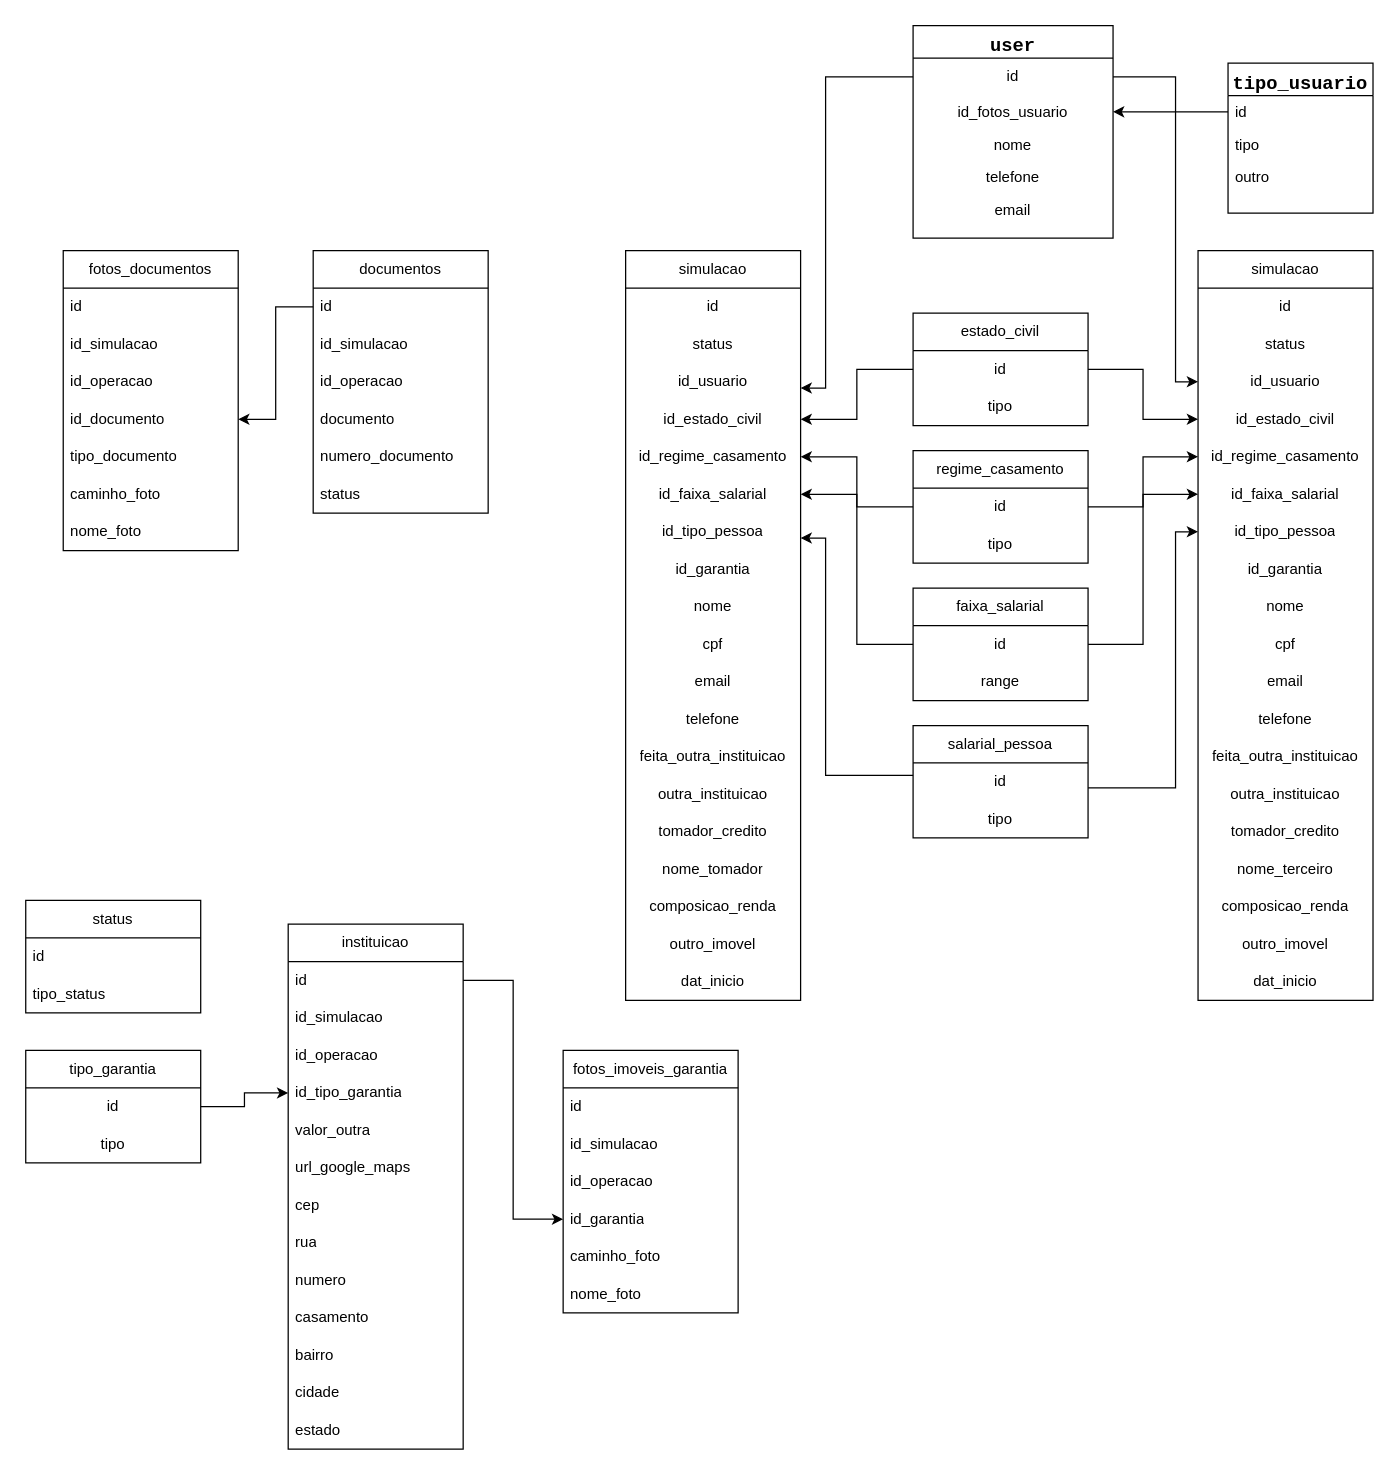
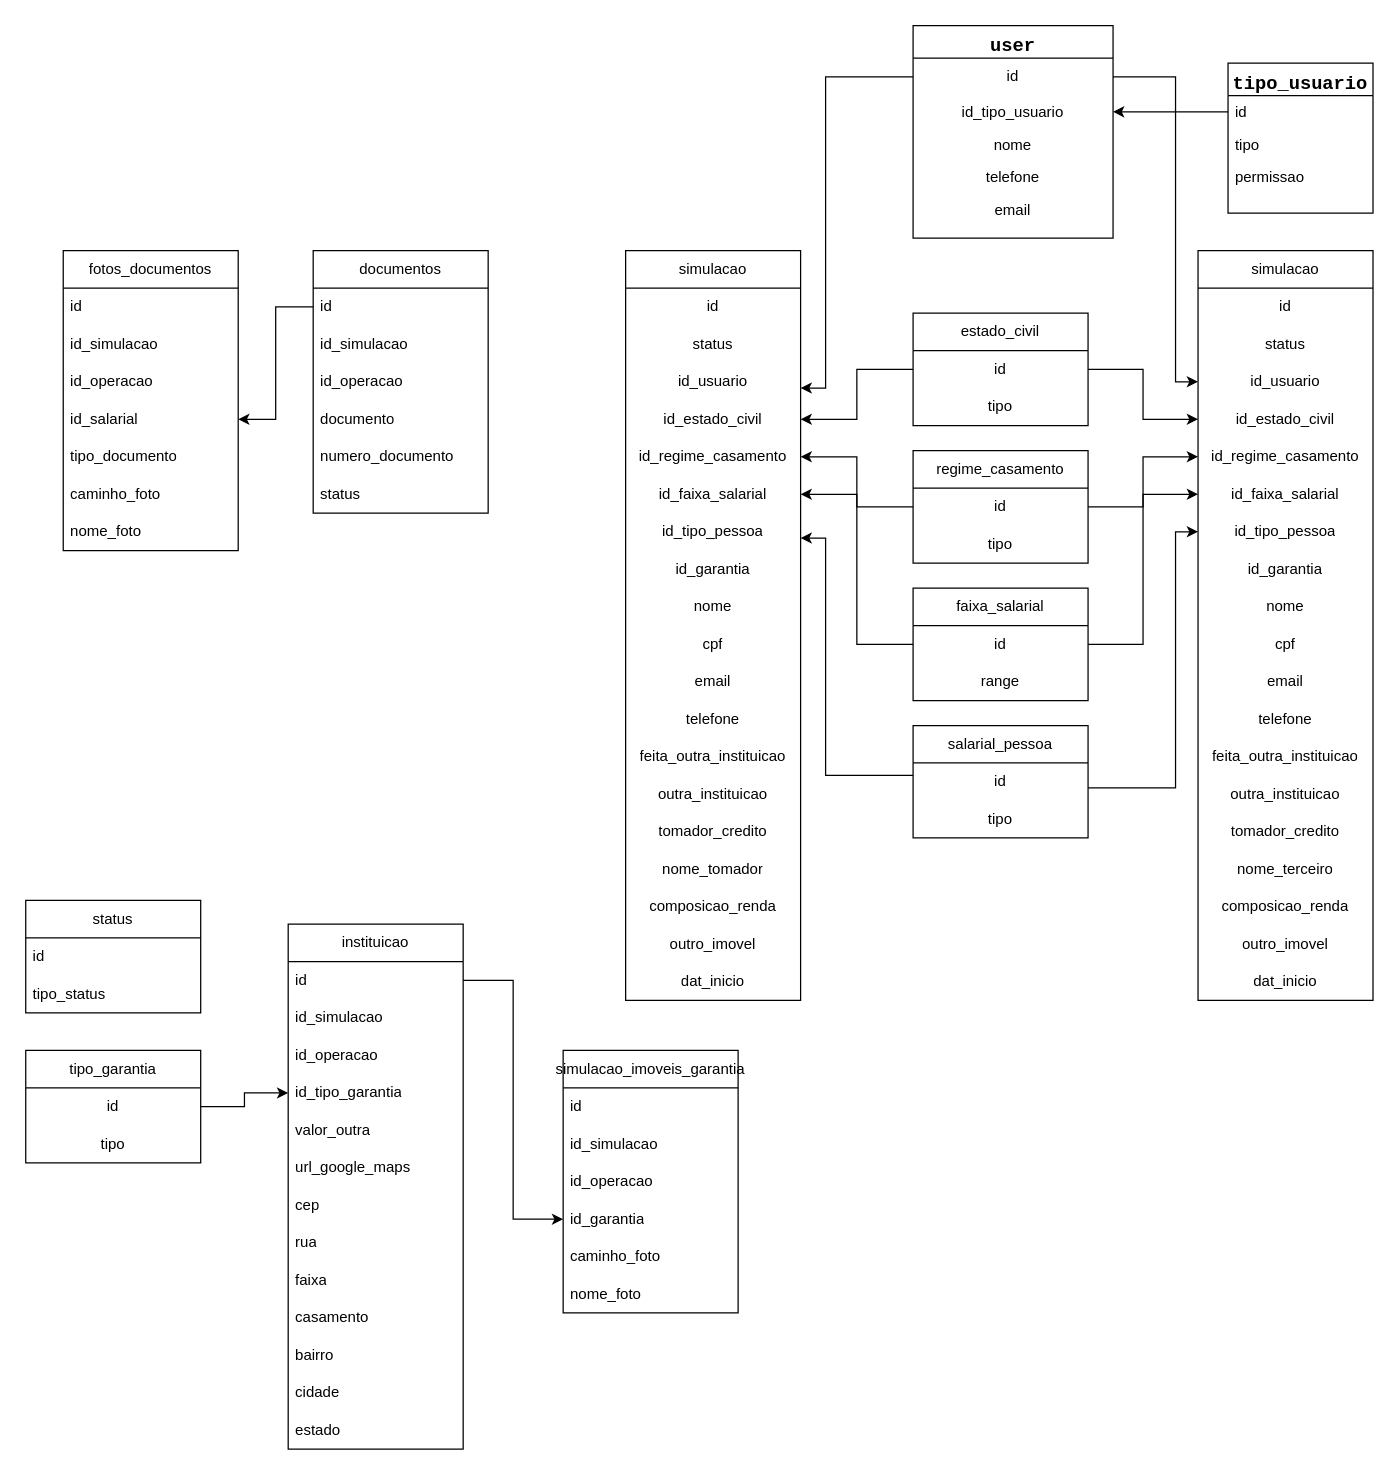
node "id_fotos_usuario": label "id_fotos_usuario" -> "id_tipo_usuario"
node "outro": label "outro" -> "permissao"
node "id_documento": label "id_documento" -> "id_salarial"
node "fotos_imoveis_garantia": label "fotos_imoveis_garantia" -> "simulacao_imoveis_garantia"
node "numero": label "numero" -> "faixa"
